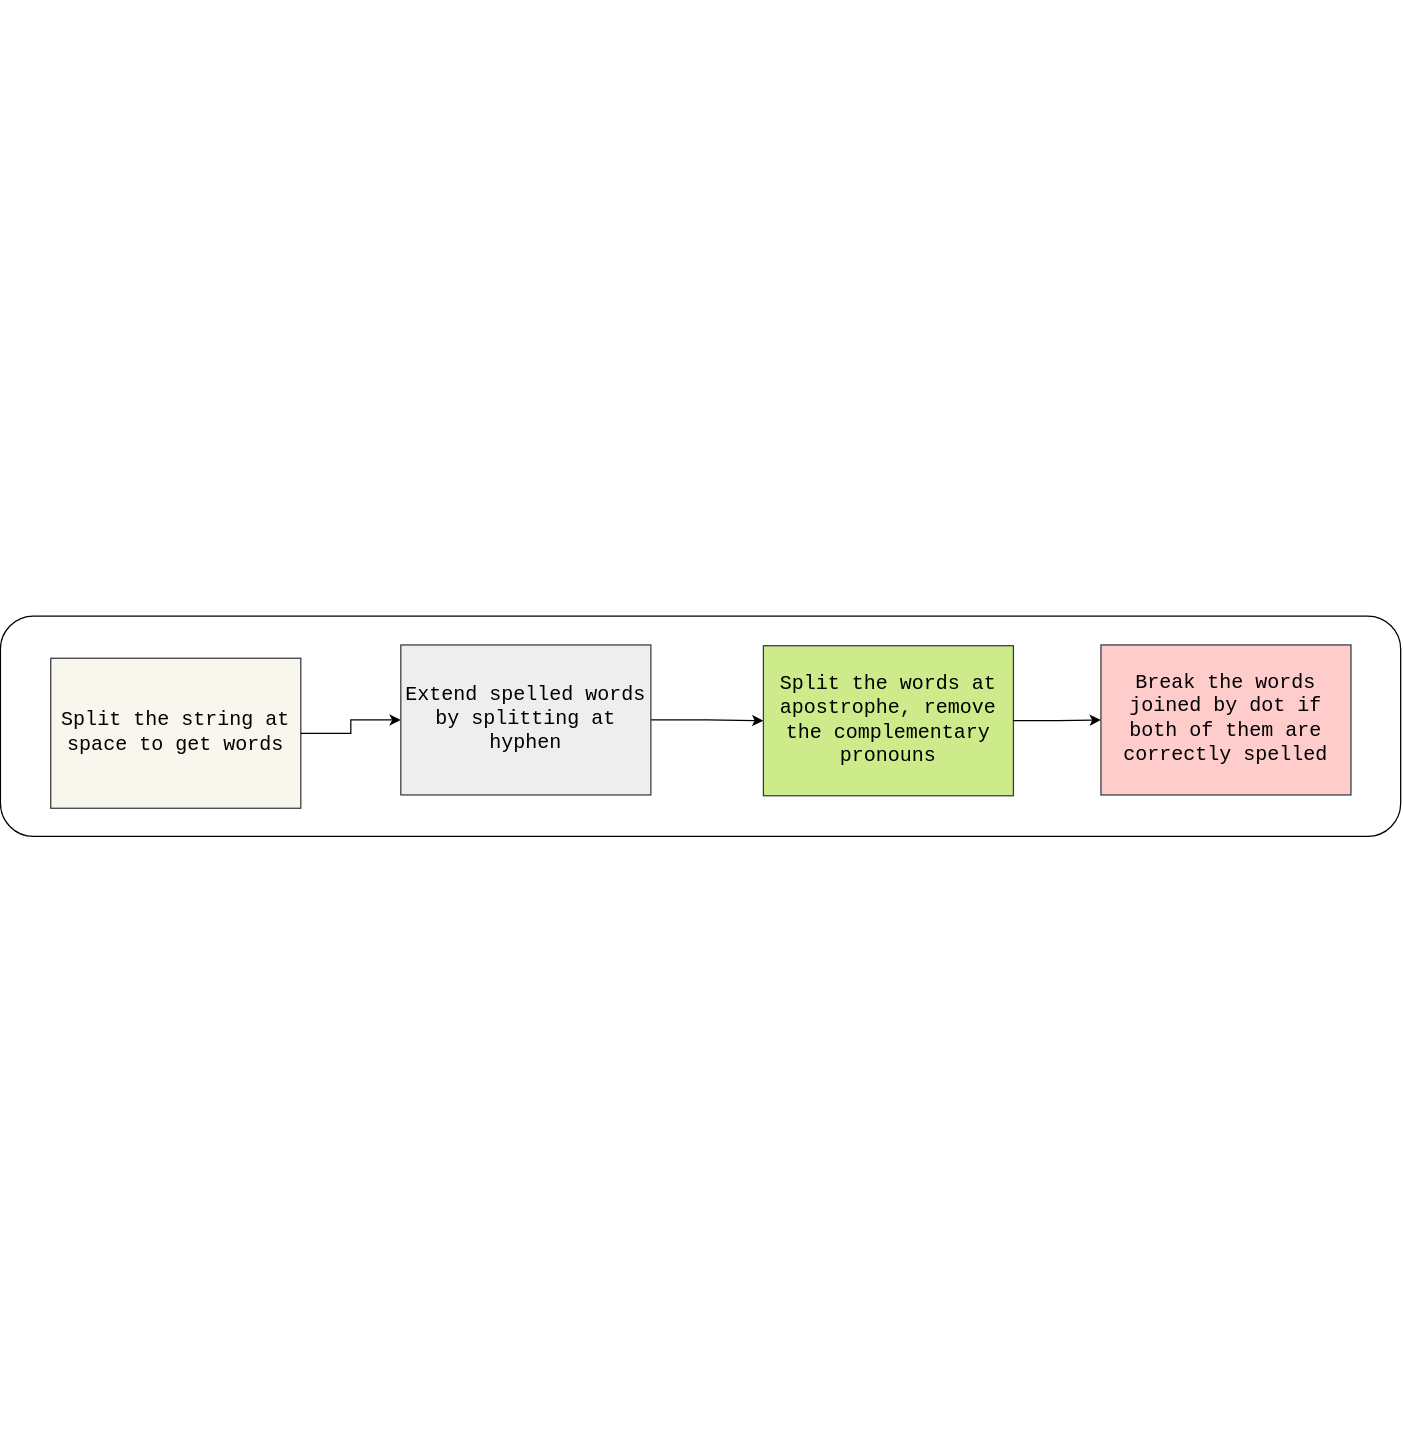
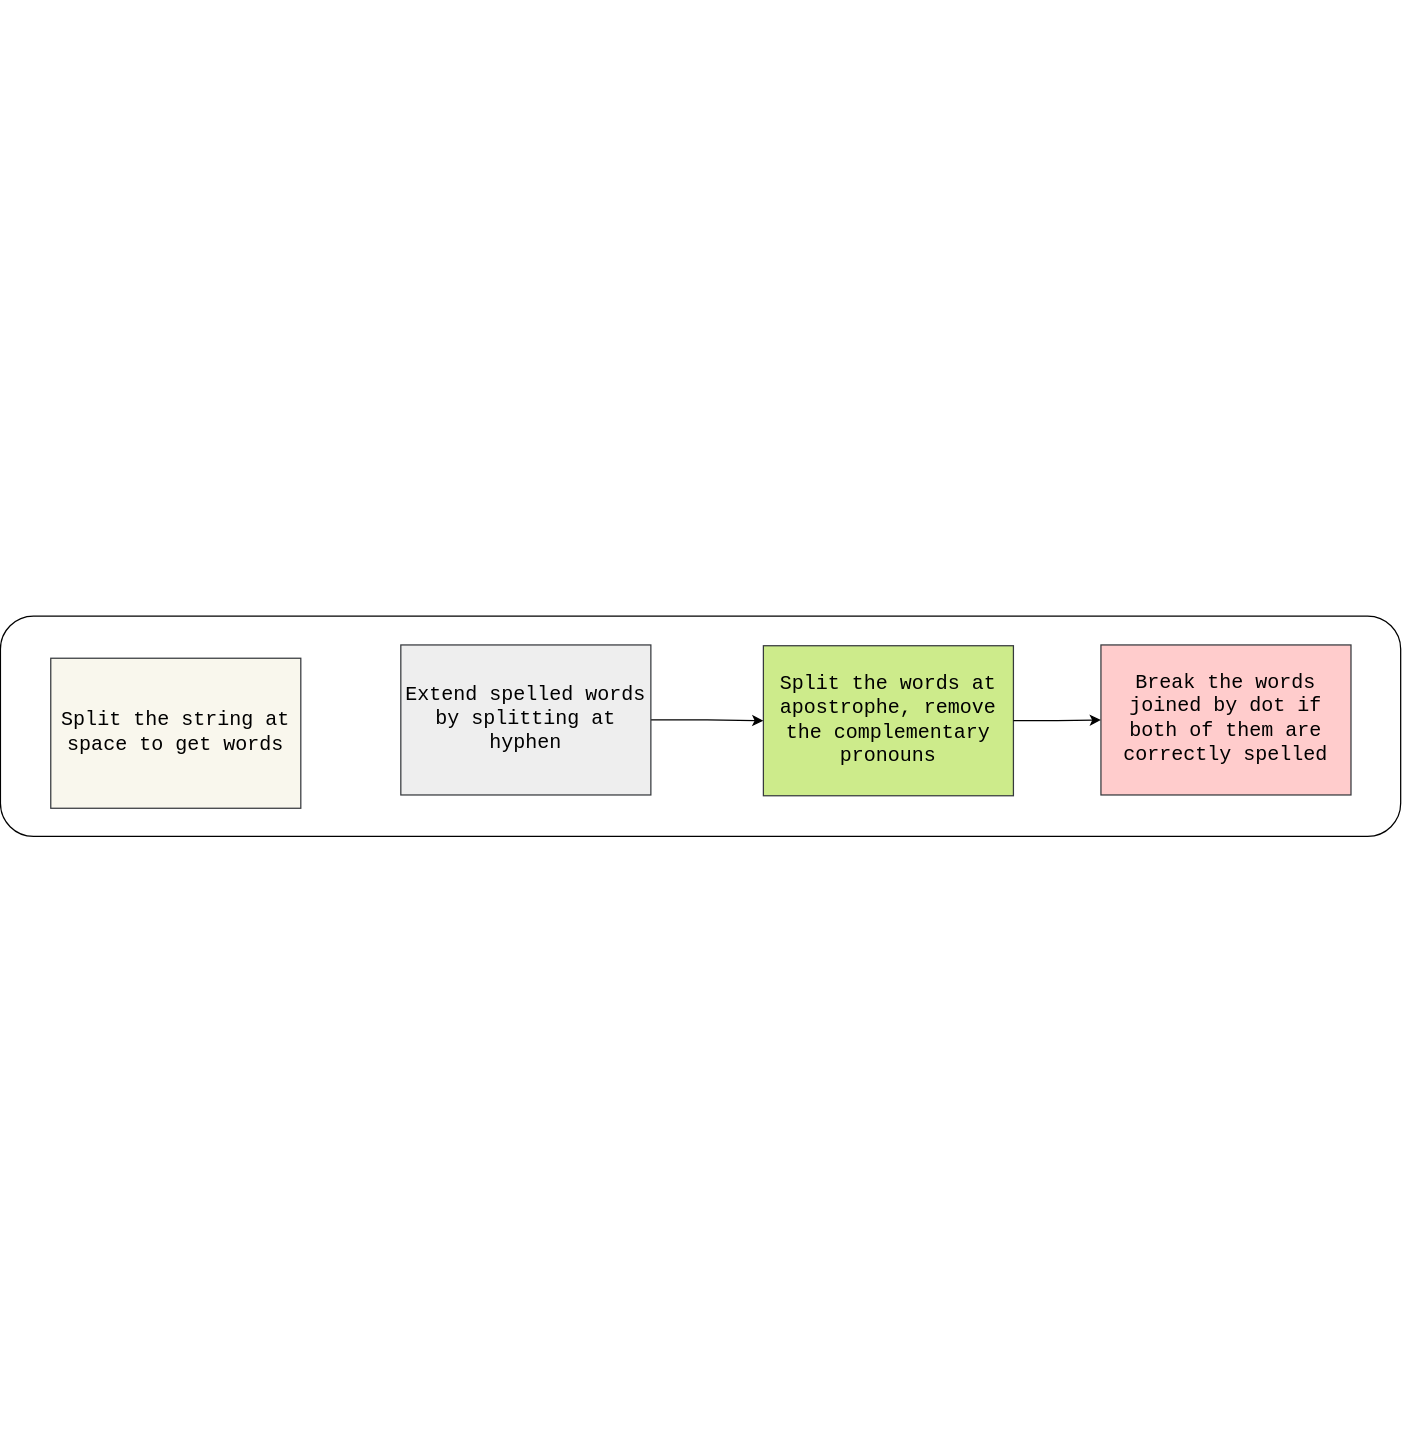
edge "Split the string at space to get words" -> "Extend spelled words by splitting at hyphen": removed
